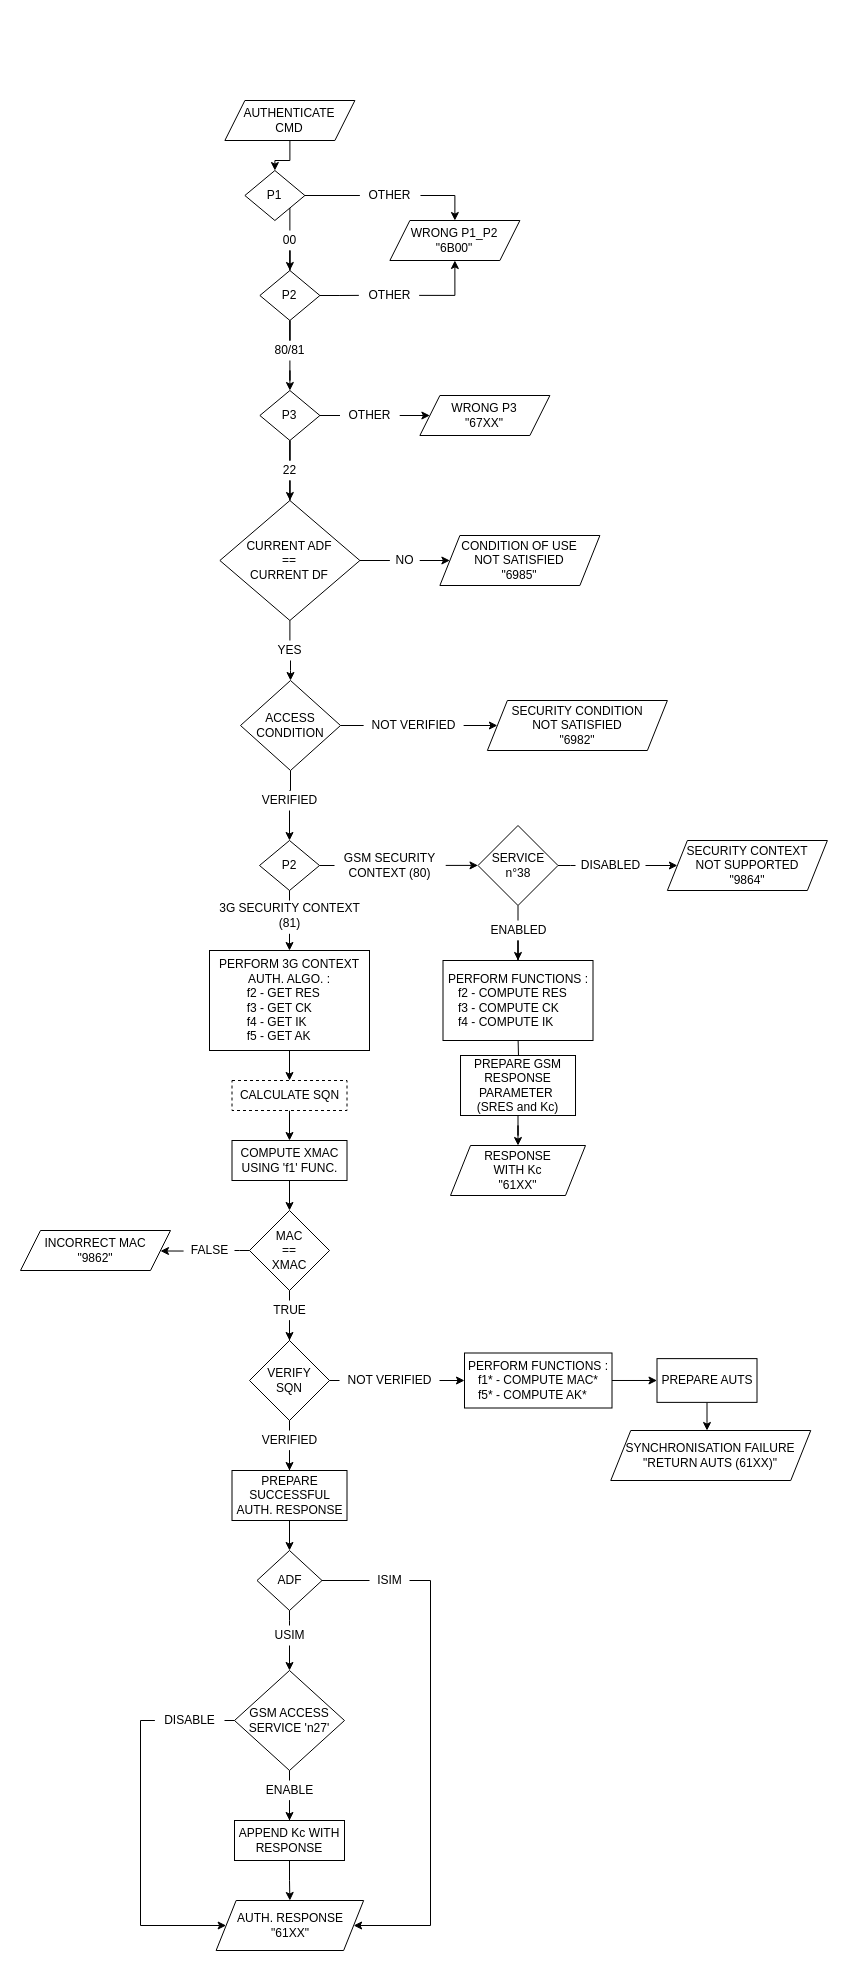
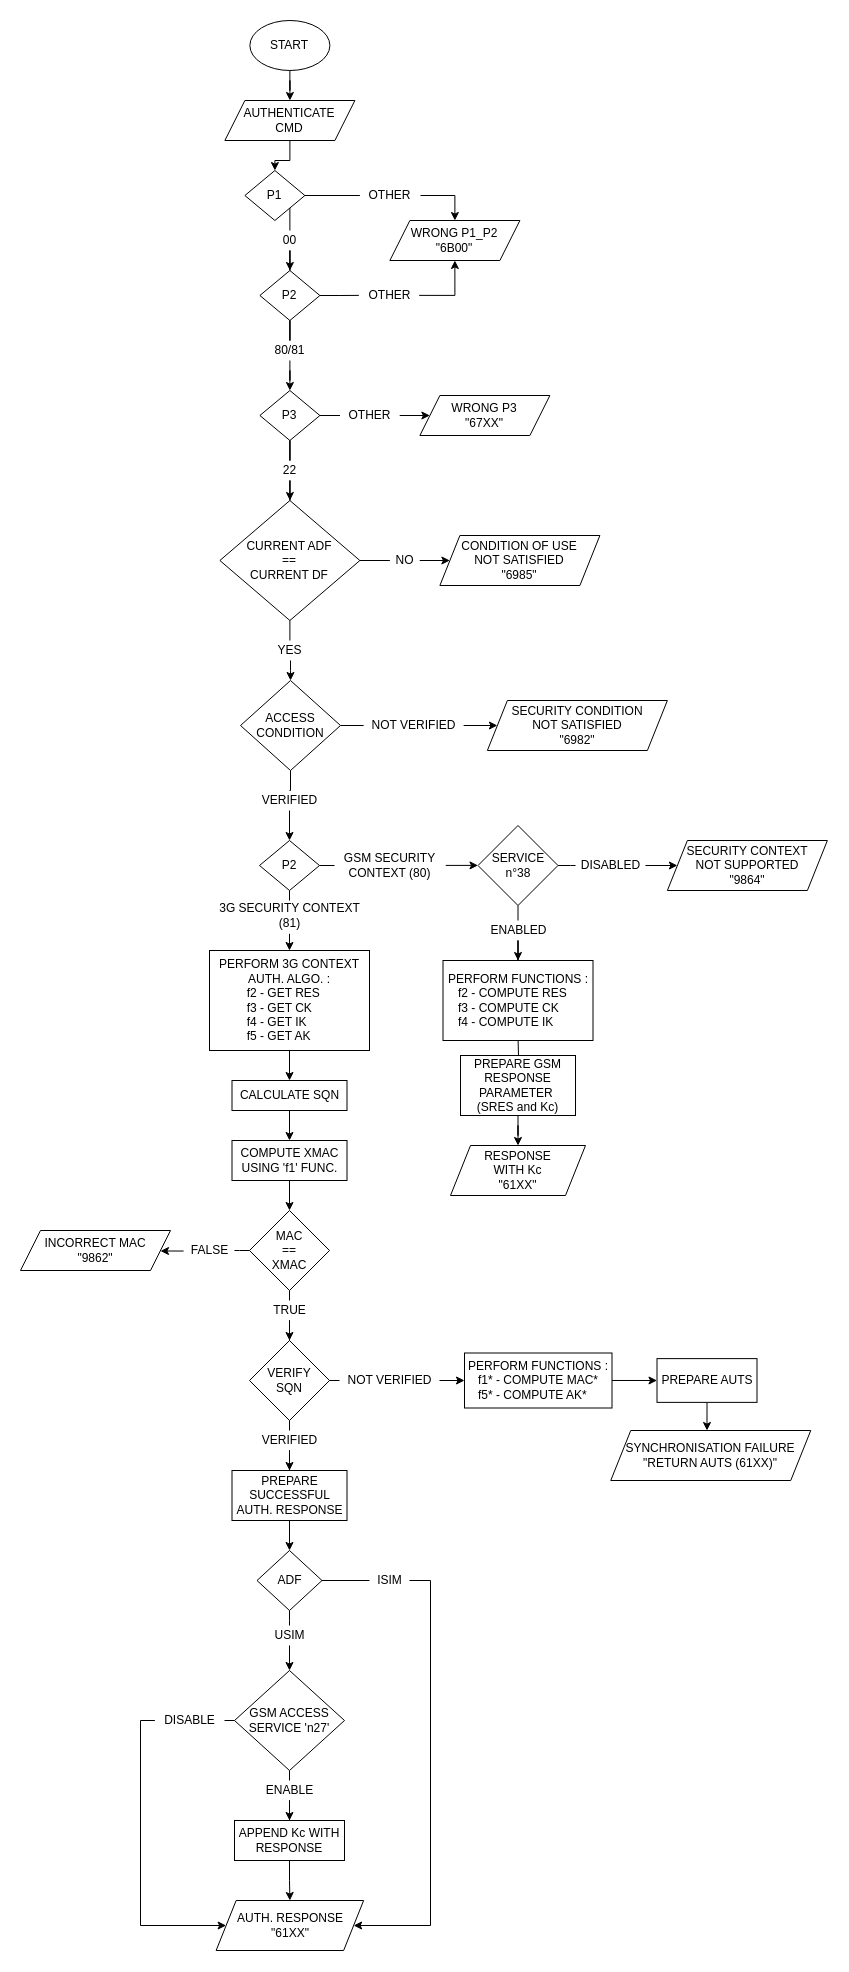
node "START": added
edge "START" -> "AUTHENTICATE CMD": added
node "CALCULATE SQN": style dashed -> solid
